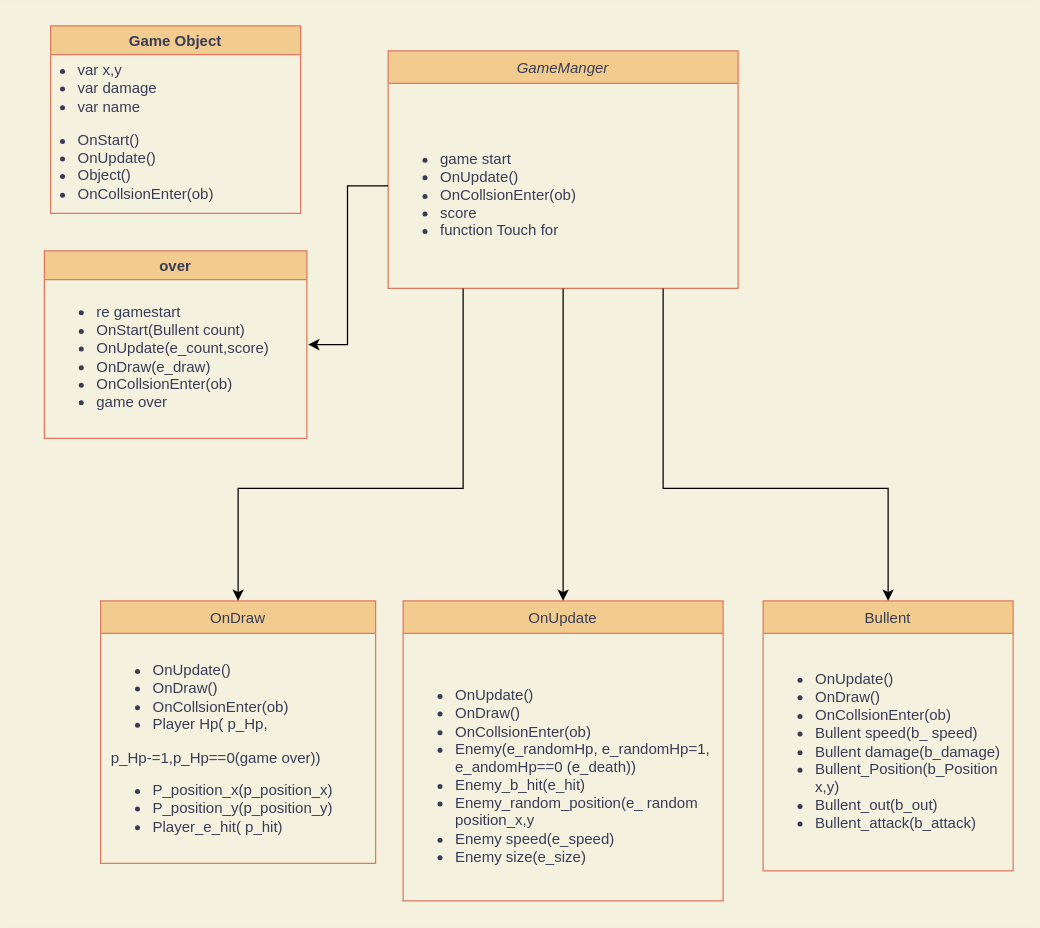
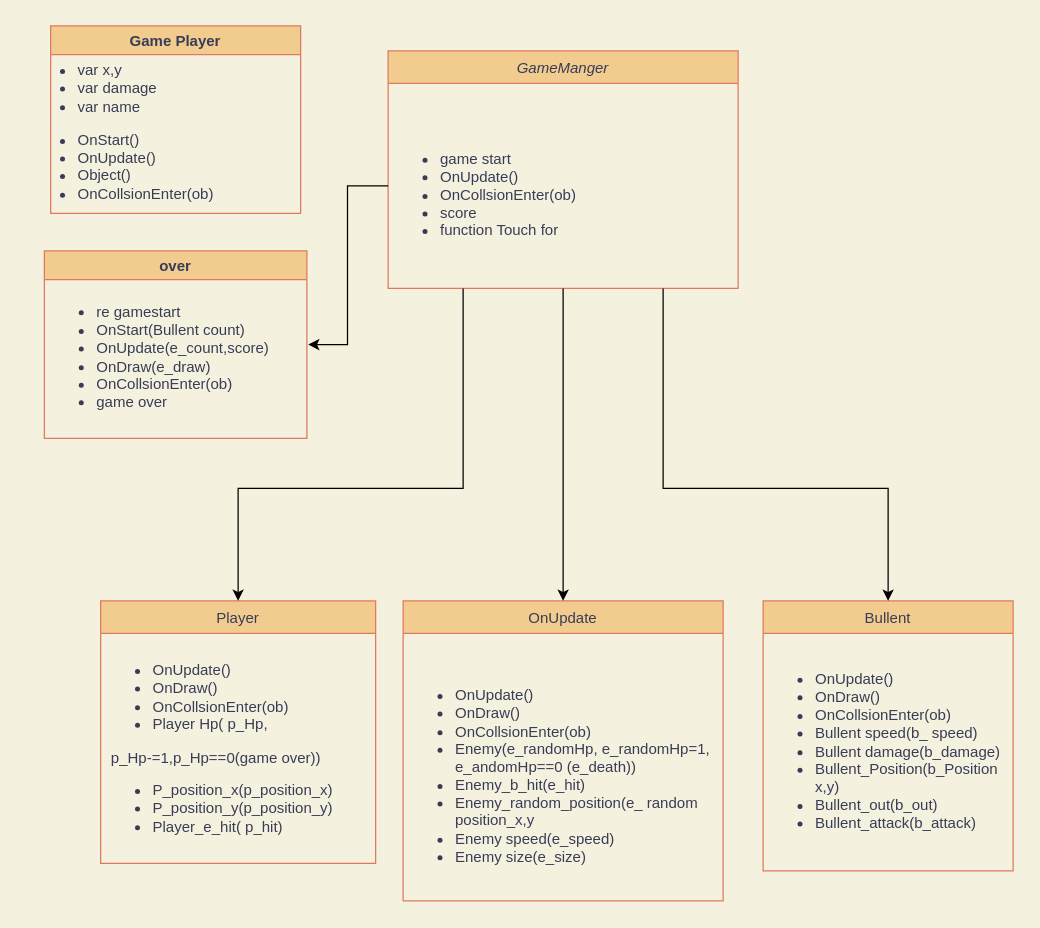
node "Game Object": label "Game Object" -> "Game Player"
node "OnDraw": label "OnDraw" -> "Player"
